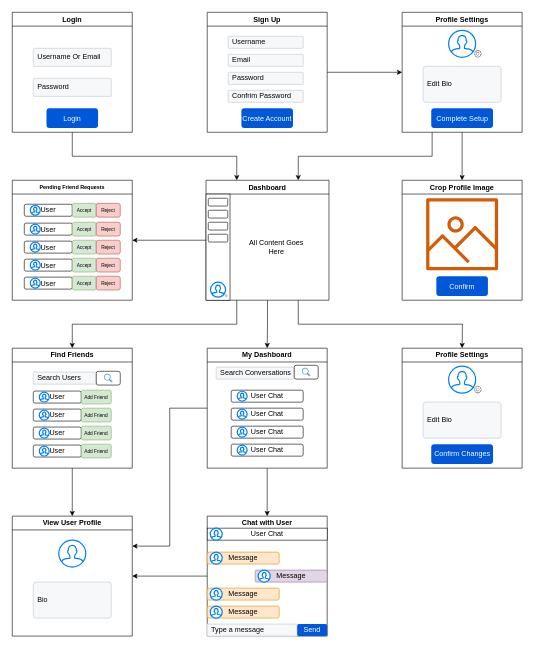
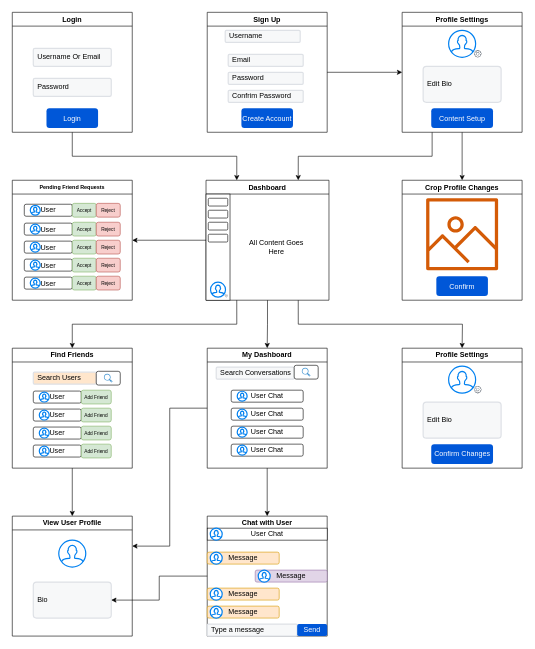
node "Username": moved (266, 42) -> (263, 36)
node "Complete Setup": label "Complete Setup" -> "Content Setup"
node "Crop Profile Image": label "Crop Profile Image" -> "Crop Profile Changes"
node "Search Users": fillcolor #f7f8f9 -> #ffe6cc
edge "Chat with User" -> "View User Profile": now "Chat with User" -> "Bio"
